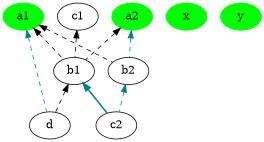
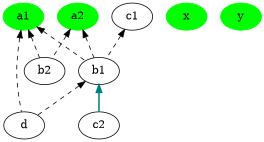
edge "b2" -> "a2": color teal -> black
edge "d" -> "a1": color teal -> black
edge "c2" -> "b2": removed
